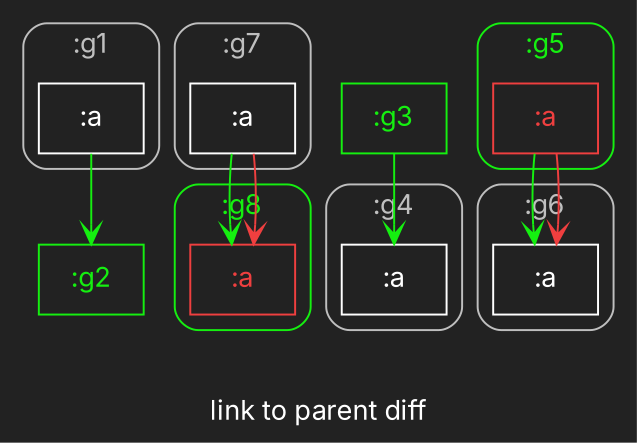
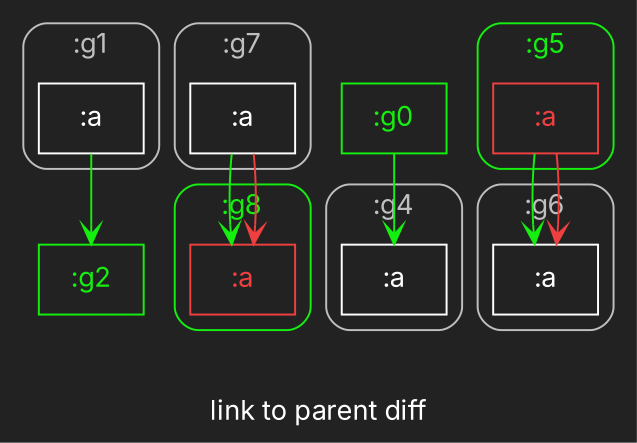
node ":g3": label ":g3" -> ":g0"
